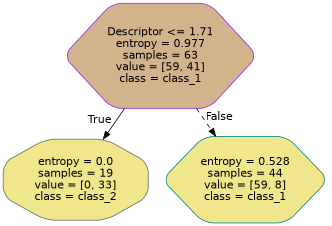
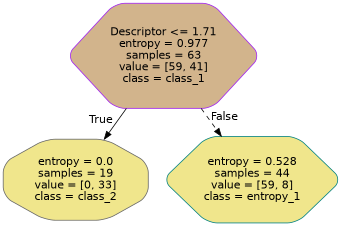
node "entropy = 0.528 samples = 44 value = [59, 8] class = class_1": label "entropy = 0.528 samples = 44 value = [59, 8] class = class_1" -> "entropy = 0.528 samples = 44 value = [59, 8] class = entropy_1"
